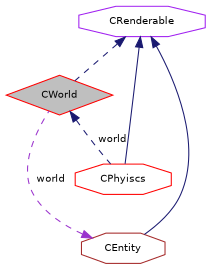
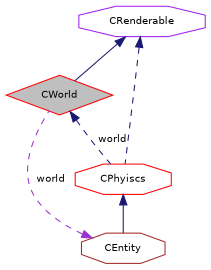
edge "CWorld" -> "CRenderable": style dashed -> solid
edge "CPhyiscs" -> "CRenderable": style solid -> dashed
edge "CEntity" -> "CRenderable": now "CEntity" -> "CPhyiscs"
